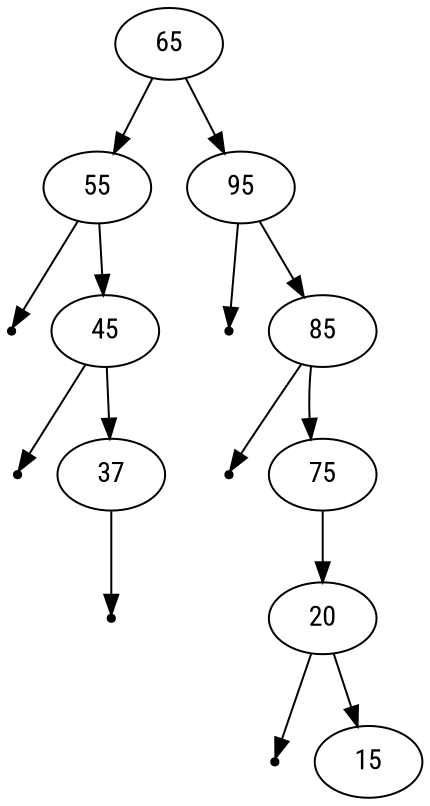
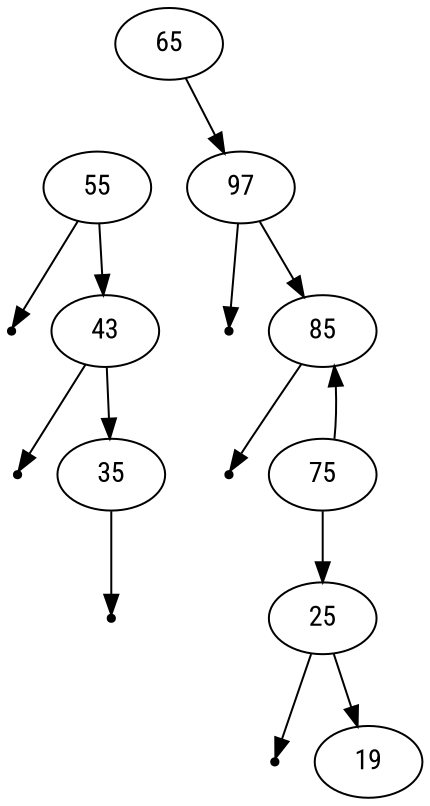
edge "65" -> "55": removed
node "95": label "95" -> "97"
node "45": label "45" -> "43"
edge "85" -> "75": reversed
node "37": label "37" -> "35"
node "20": label "20" -> "25"
node "15": label "15" -> "19"
